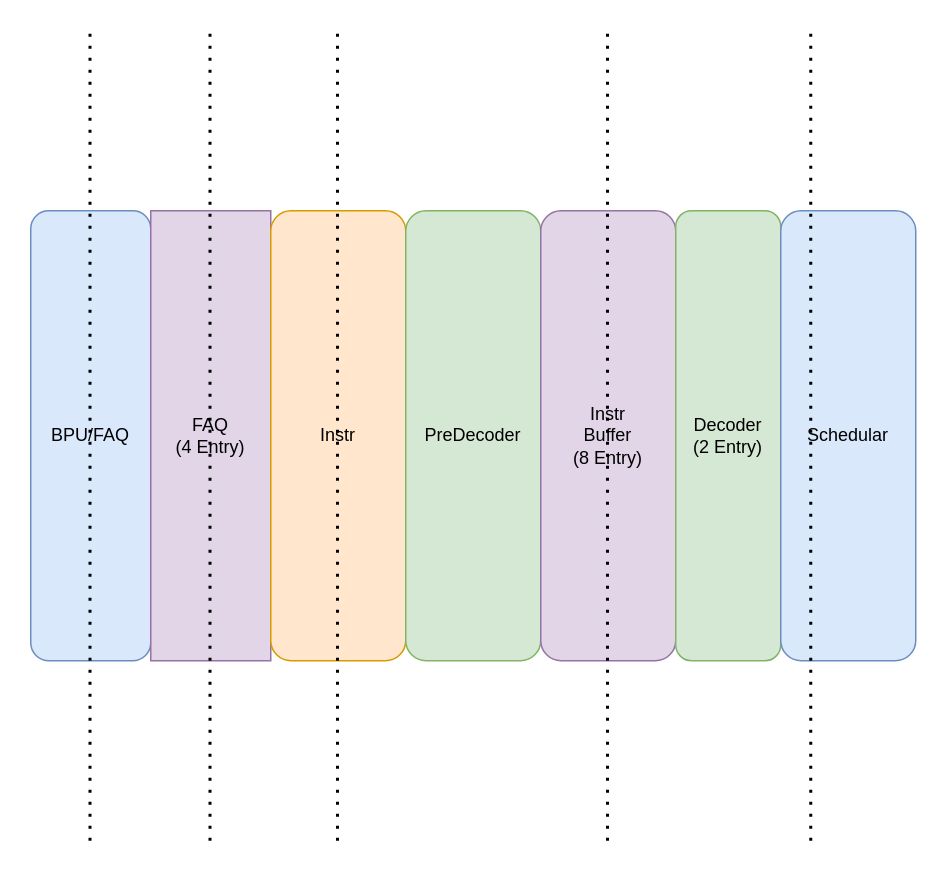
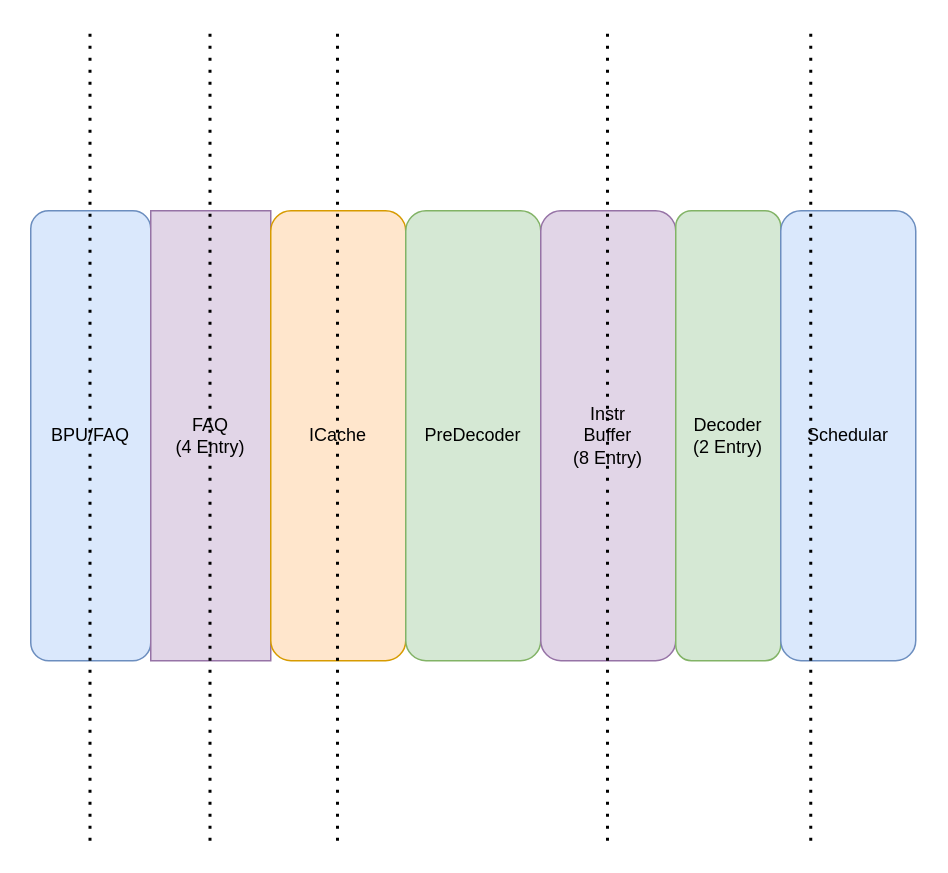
node "Instr": label "Instr" -> "ICache"
